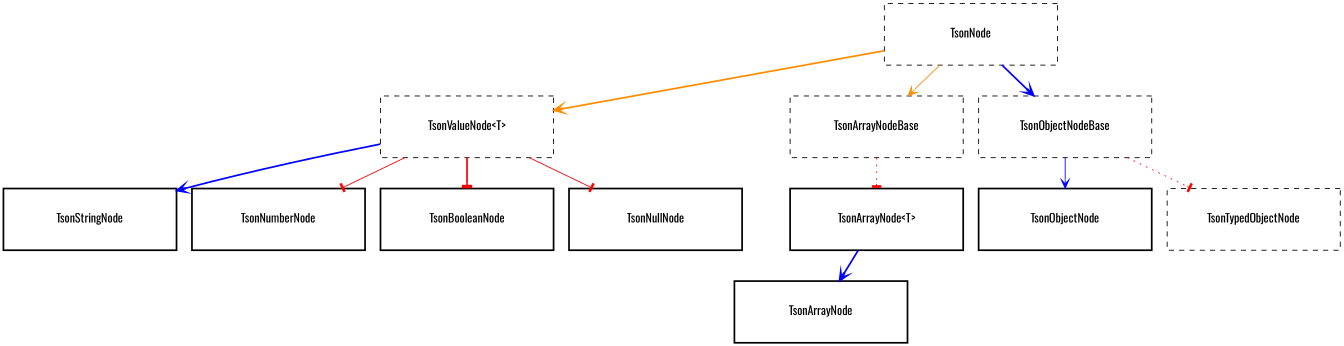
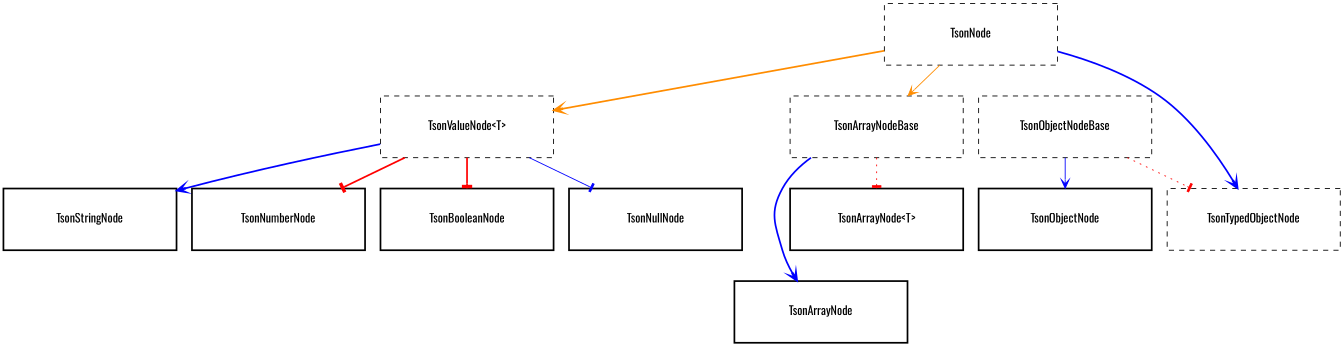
edge "TsonNode" -> "TsonObjectNodeBase": now "TsonNode" -> "TsonTypedObjectNode"
edge "TsonValueNode<T>" -> "TsonNumberNode": style solid -> bold
edge "TsonValueNode<T>" -> "TsonNullNode": color red -> blue
edge "TsonArrayNode<T>" -> "TsonArrayNode": now "TsonArrayNodeBase" -> "TsonArrayNode"
